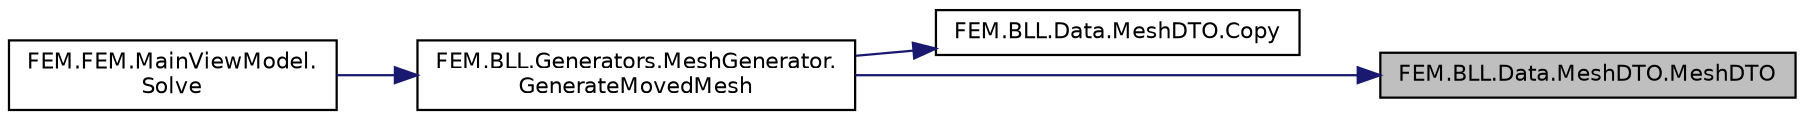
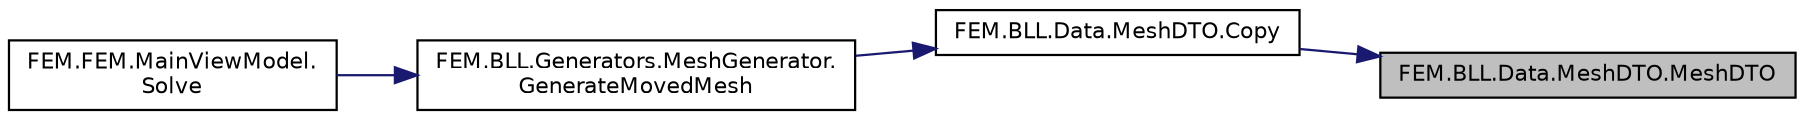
edge "FEM.BLL.Generators.MeshGenerator. GenerateMovedMesh" -> "FEM.BLL.Data.MeshDTO.MeshDTO": now "FEM.BLL.Data.MeshDTO.Copy" -> "FEM.BLL.Data.MeshDTO.MeshDTO"
